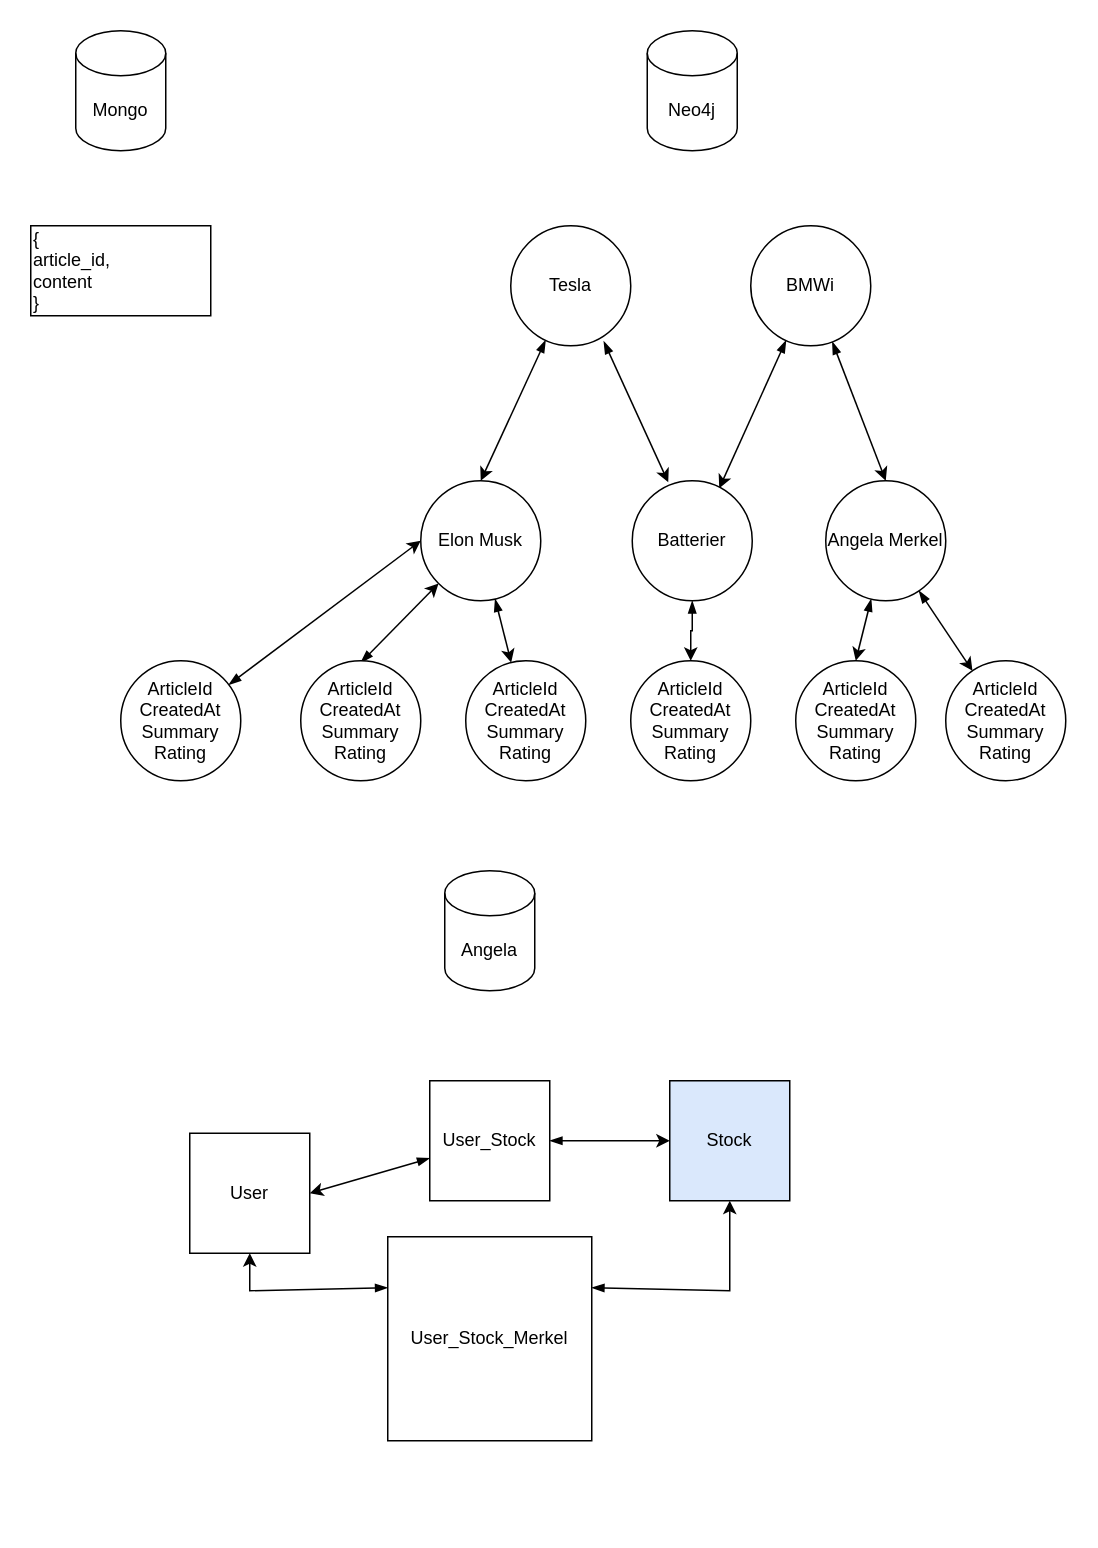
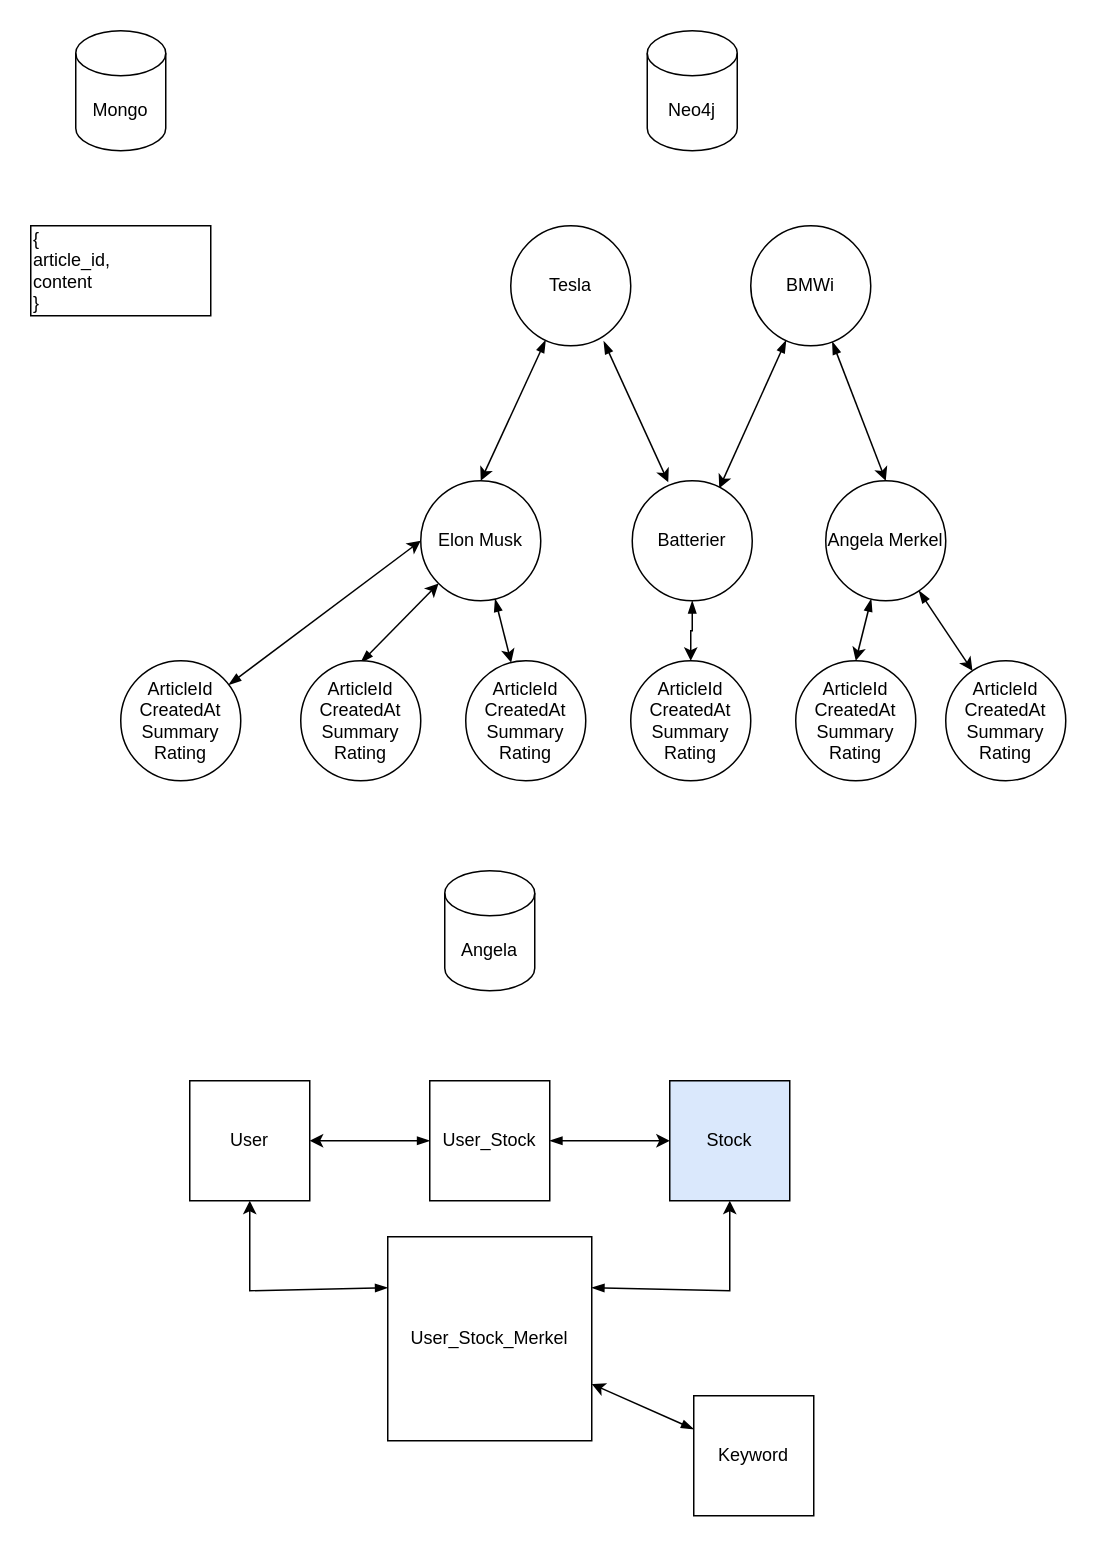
node "User": moved (250, 1193) -> (250, 1141)
edge "User_Stock_Merkel" -- "Keyword": added
node "Keyword": added
